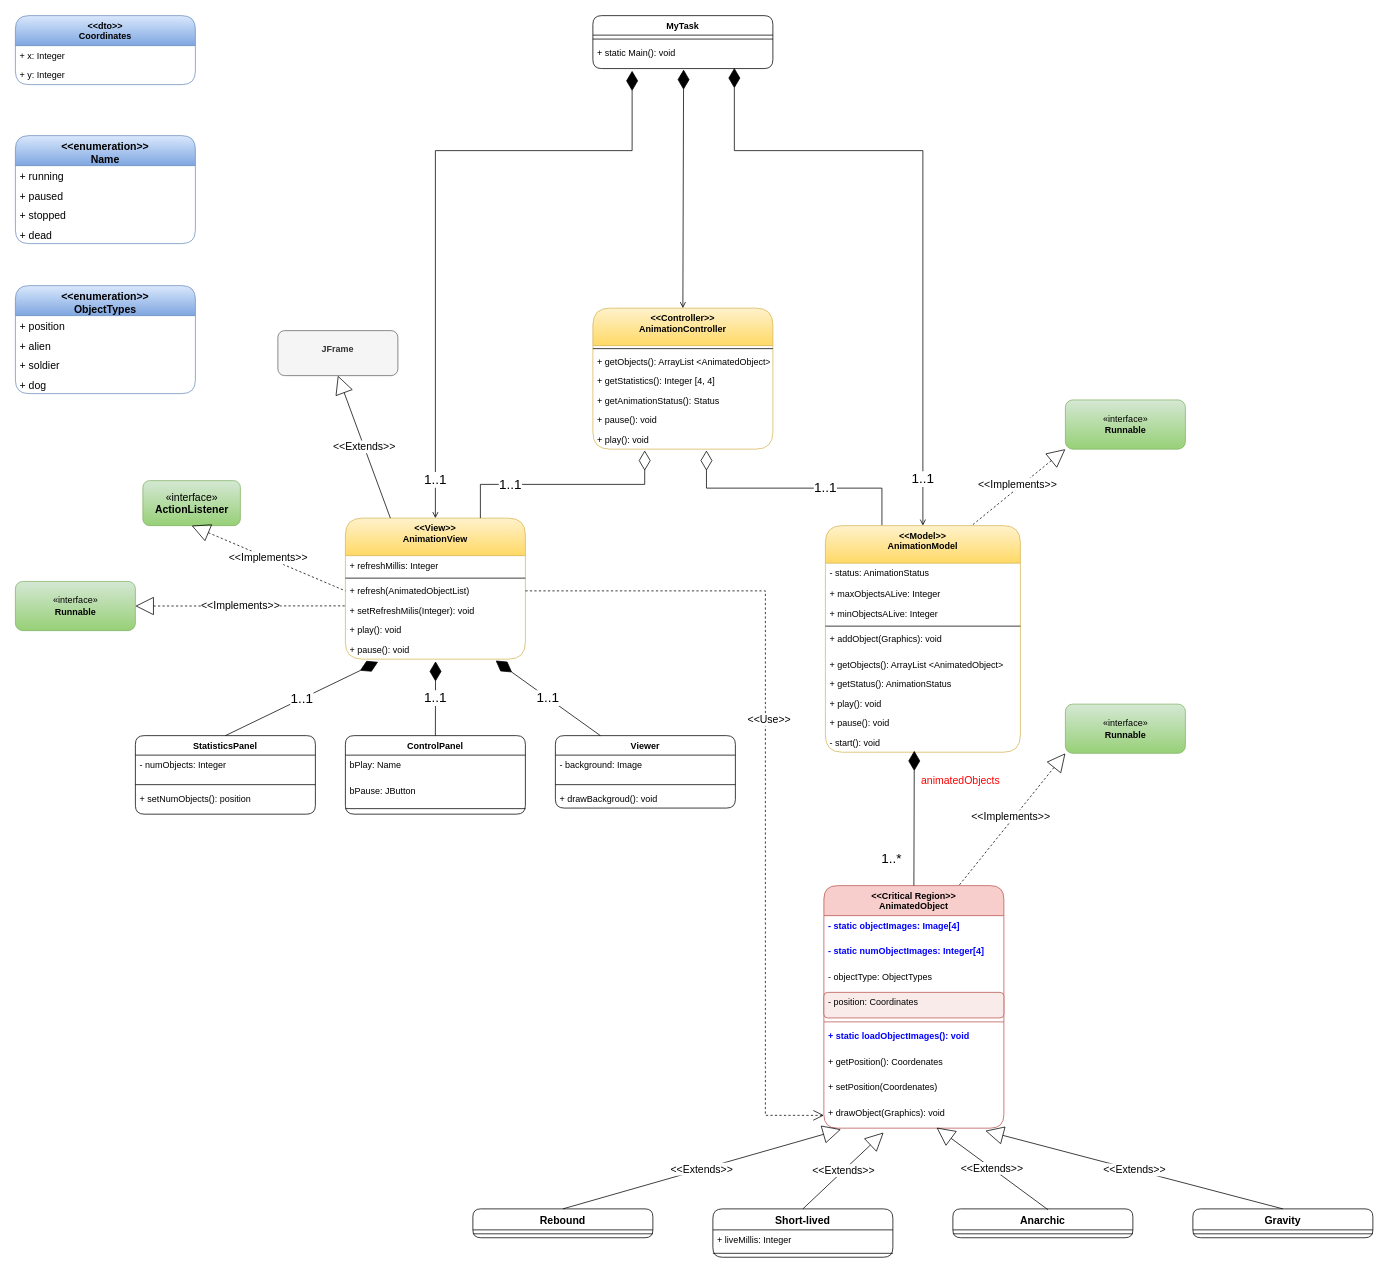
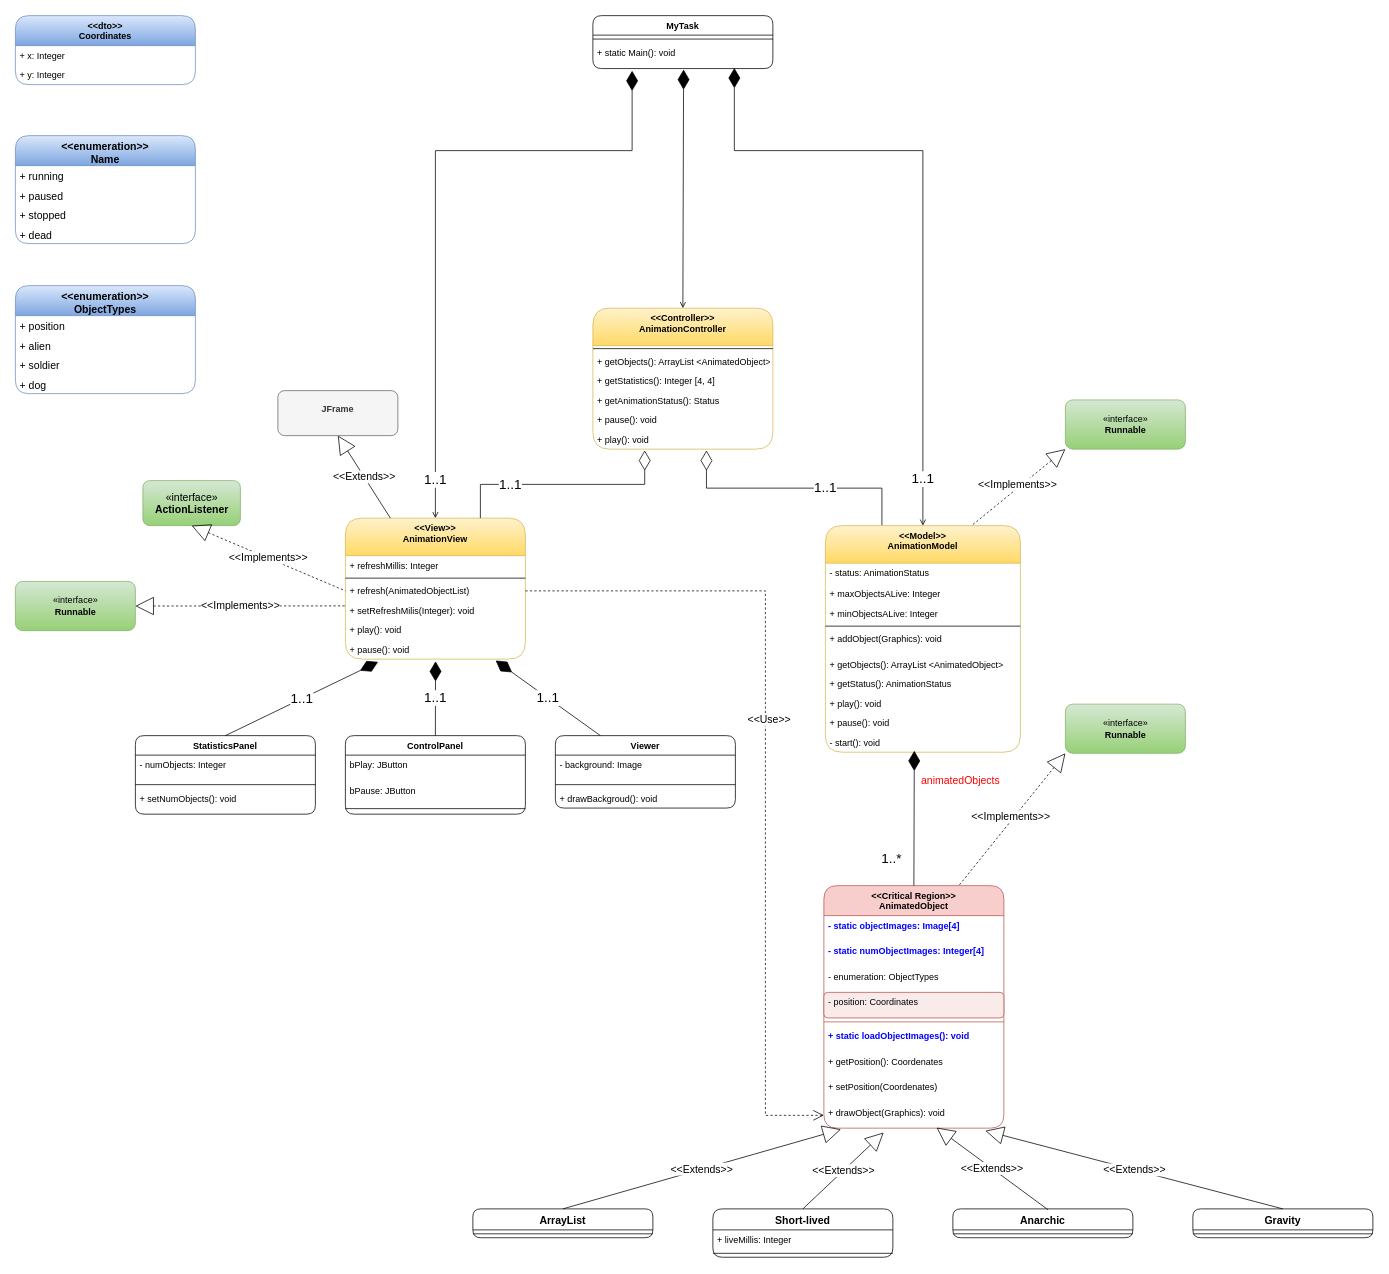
node "JFrame": moved (338, 353) -> (338, 413)
node "bPlay: Name": label "bPlay: Name" -> "bPlay: JButton"
node "+ setNumObjects(): position": label "+ setNumObjects(): position" -> "+ setNumObjects(): void"
node "- objectType: ObjectTypes": label "- objectType: ObjectTypes" -> "- enumeration: ObjectTypes"
node "Rebound": label "Rebound" -> "ArrayList"
